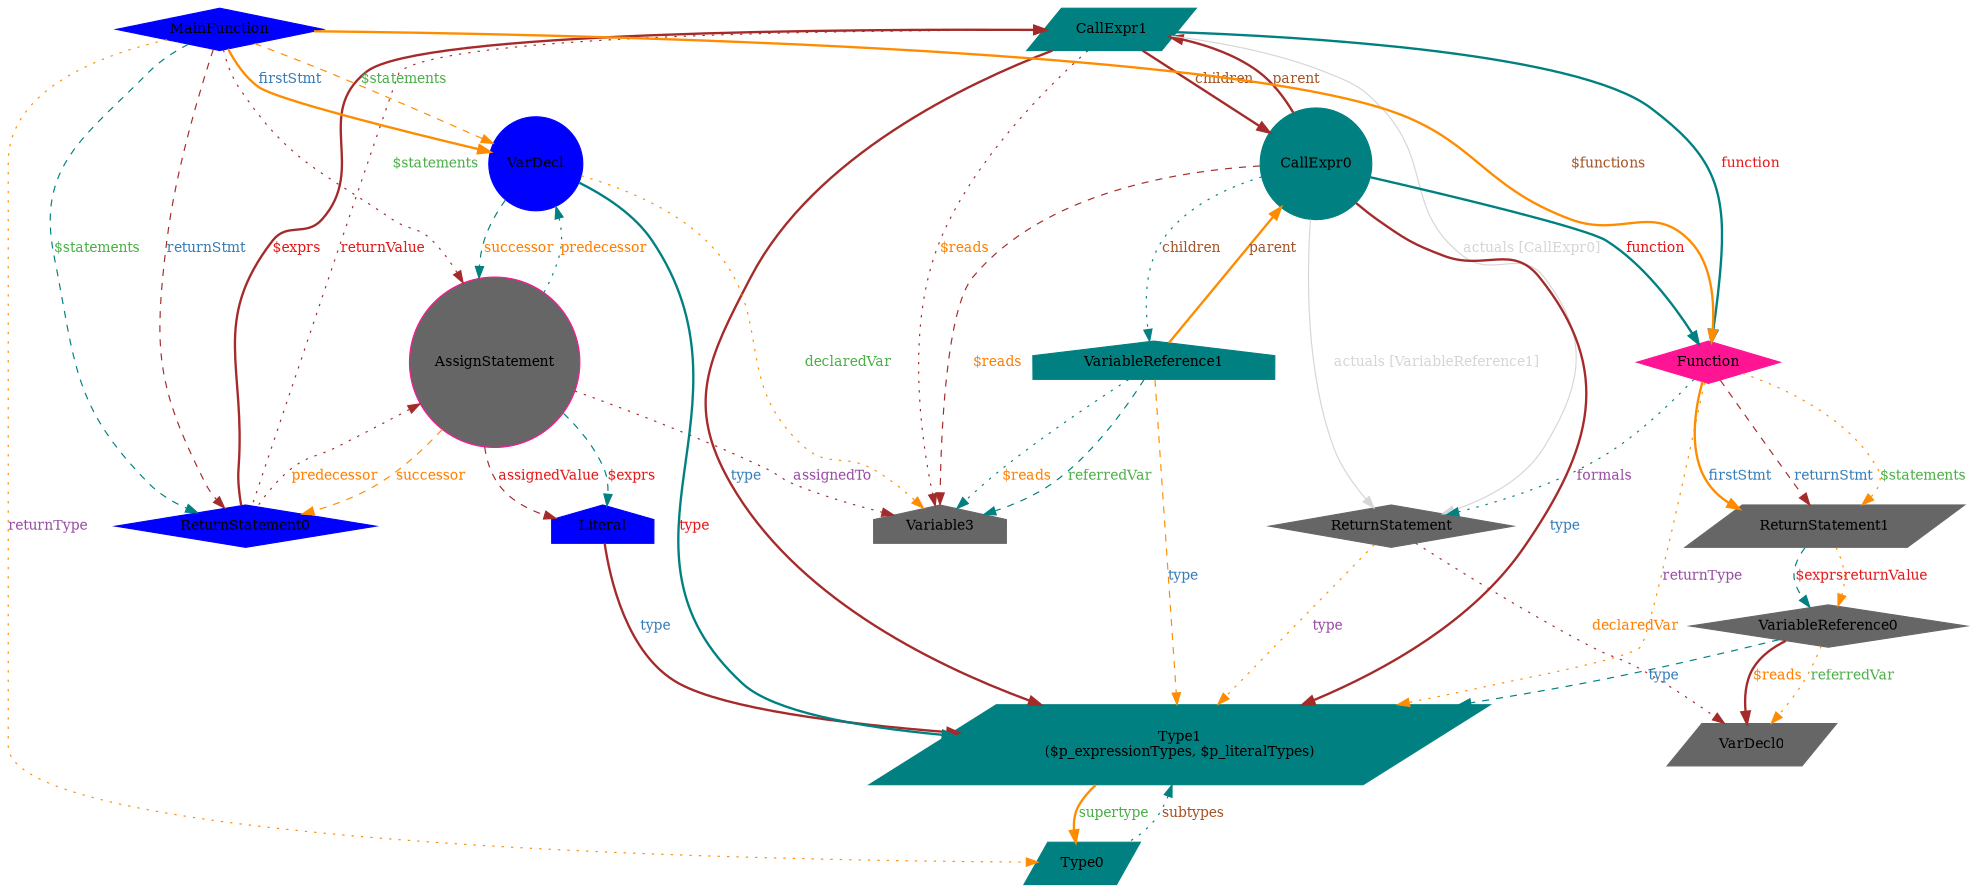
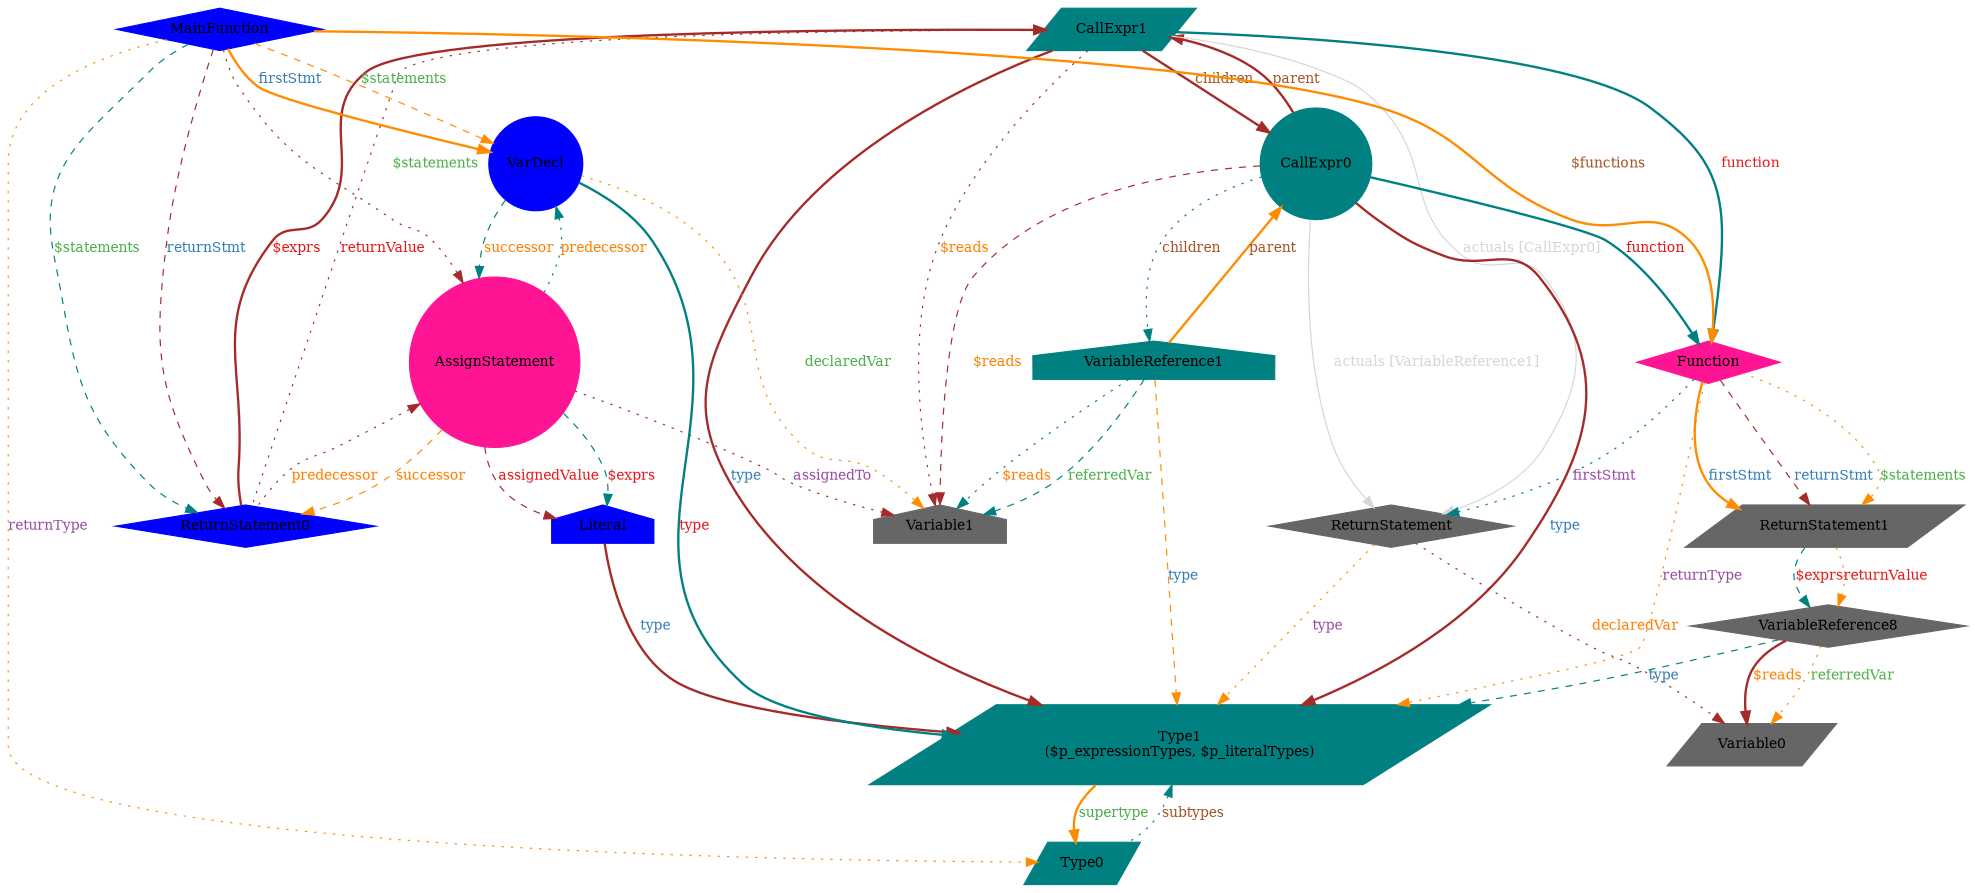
node "AssignStatement": fillcolor gray40 -> deeppink
edge "Function" -> "ReturnStatement": label "formals" -> "firstStmt"
node "Variable3": label "Variable3" -> "Variable1"
node "VariableReference0": label "VariableReference0" -> "VariableReference8"
node "VarDecl0": label "VarDecl0" -> "Variable0"
